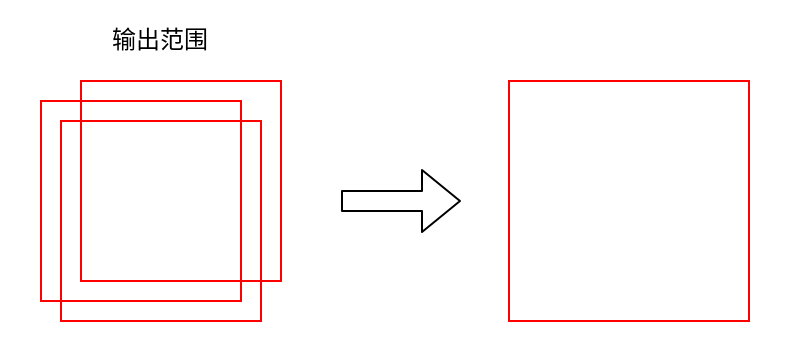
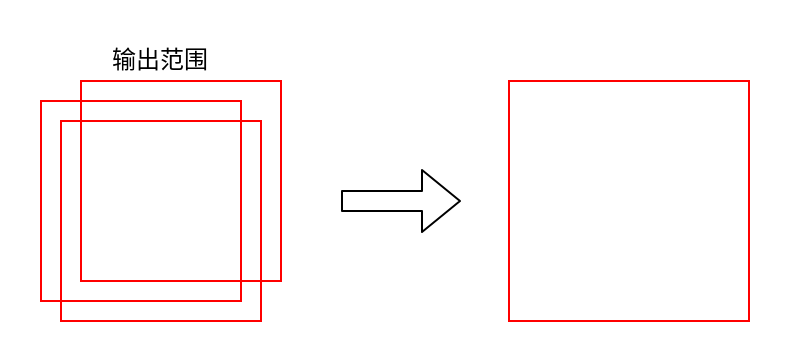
node "输出范围": moved (161, 41) -> (161, 61)
